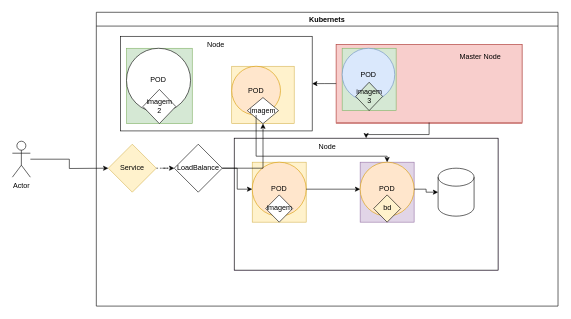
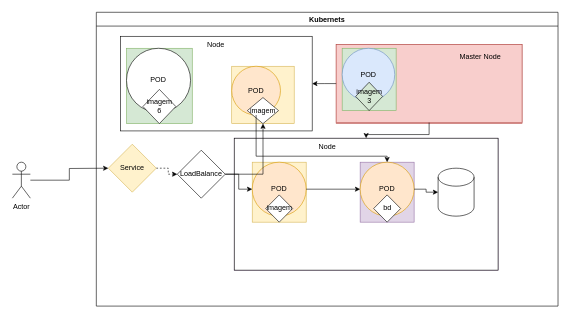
node "imagem 2": label "imagem 2" -> "imagem 6"
node "Actor": moved (21, 159) -> (21, 180)
node "LoadBalance": moved (198, 168) -> (201, 174)
node "bd": fillcolor #fff2cc -> #ffffff
